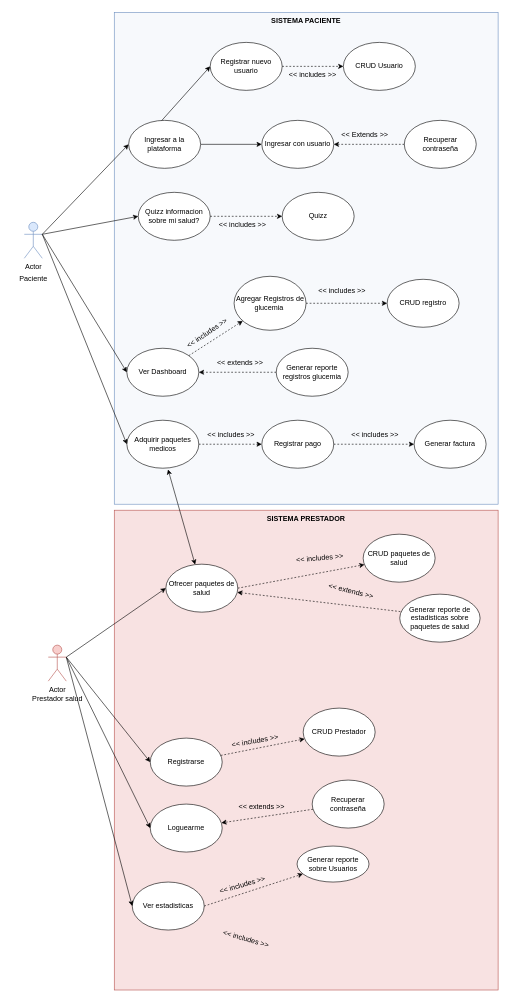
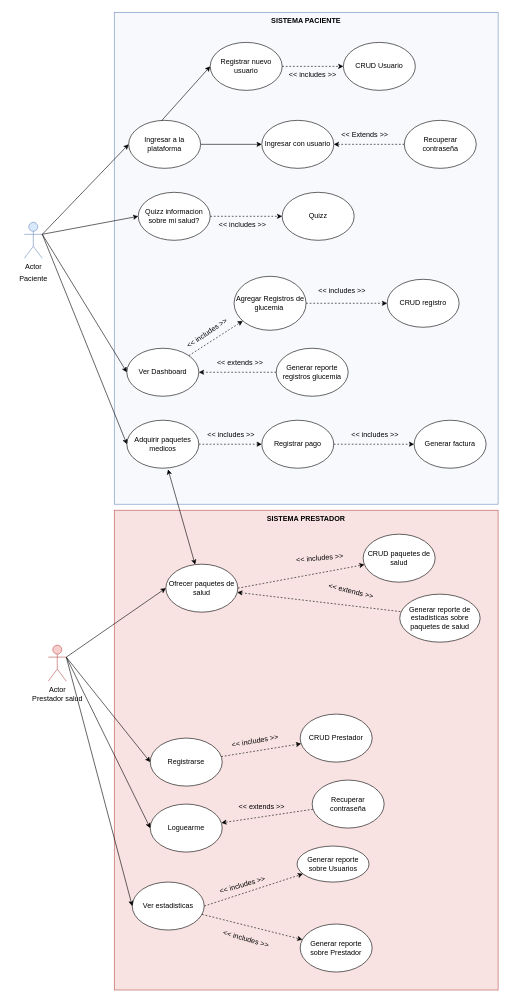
node "CRUD Prestador": moved (339, 732) -> (336, 738)
edge "Ver estadisticas" -> "Generar reporte sobre Prestador": added
node "Generar reporte sobre Prestador": added
